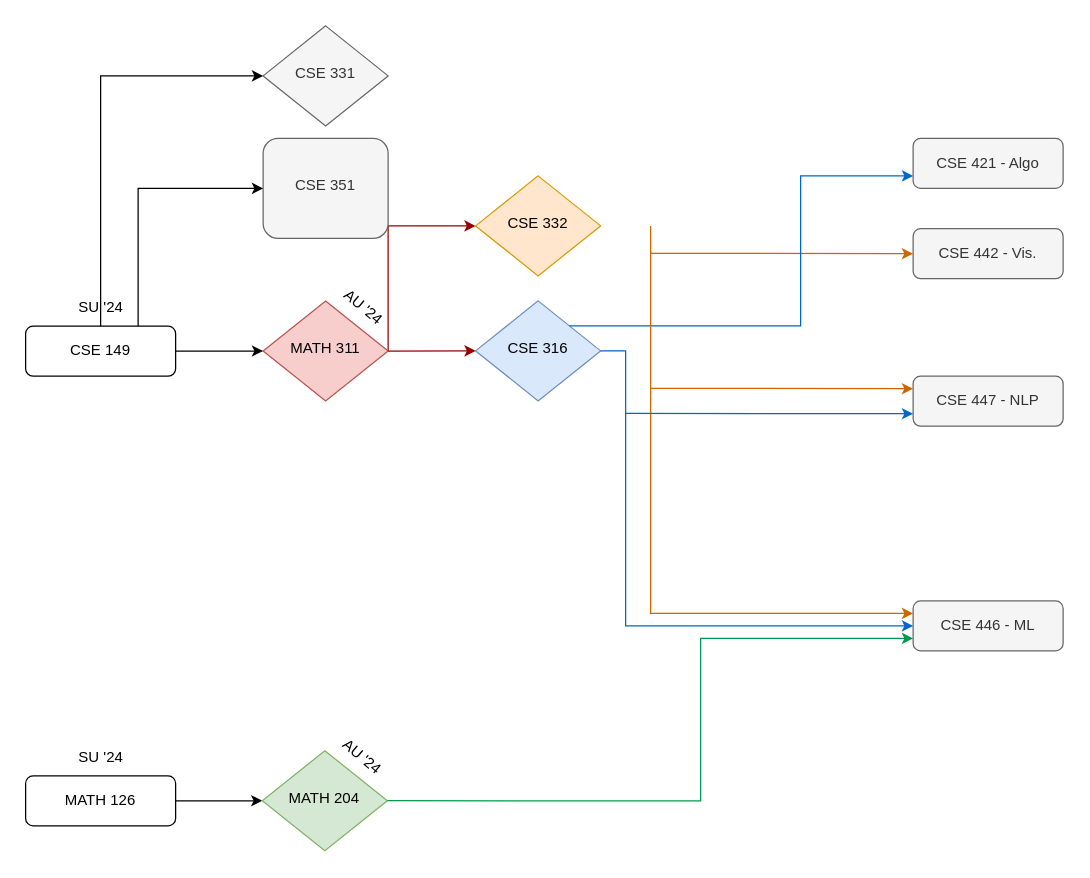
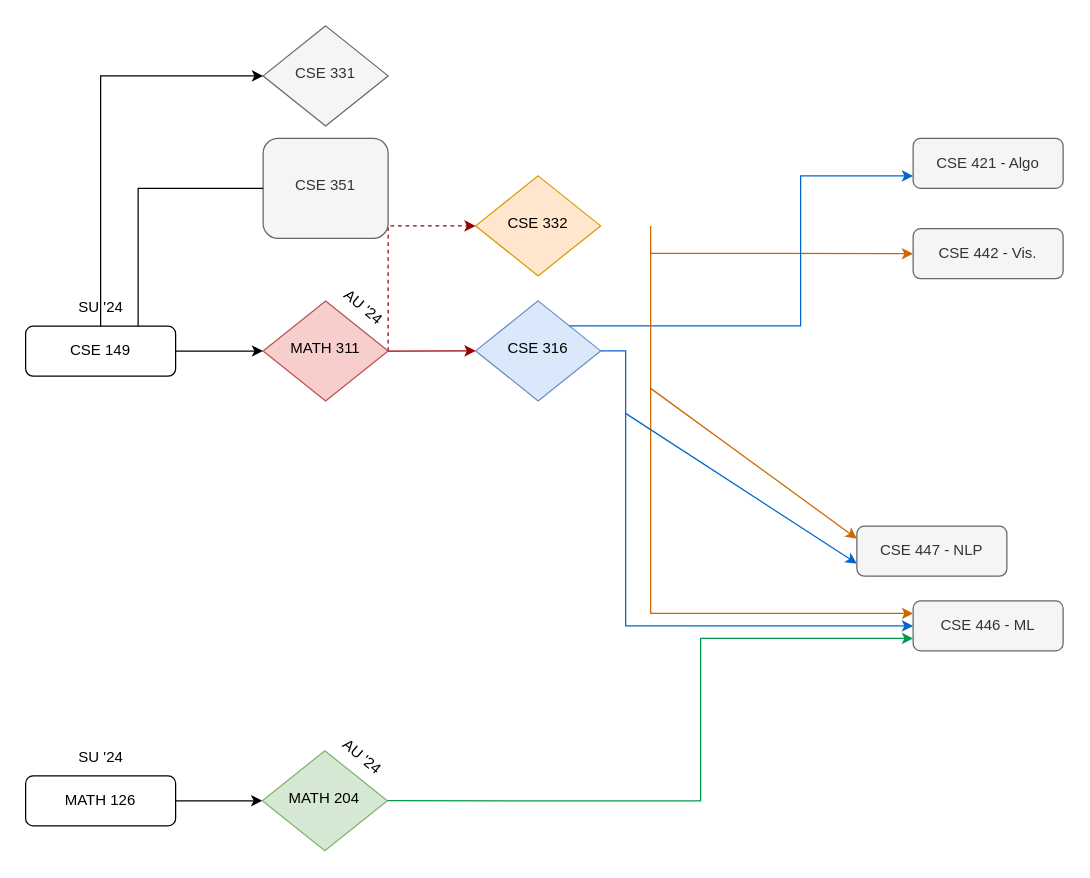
edge "CSE 149" -> "CSE 351": arrowhead classic -> none
edge "MATH 311" -> "CSE 332": style solid -> dashed
node "CSE 447 - NLP": moved (988, 401) -> (932, 551)
